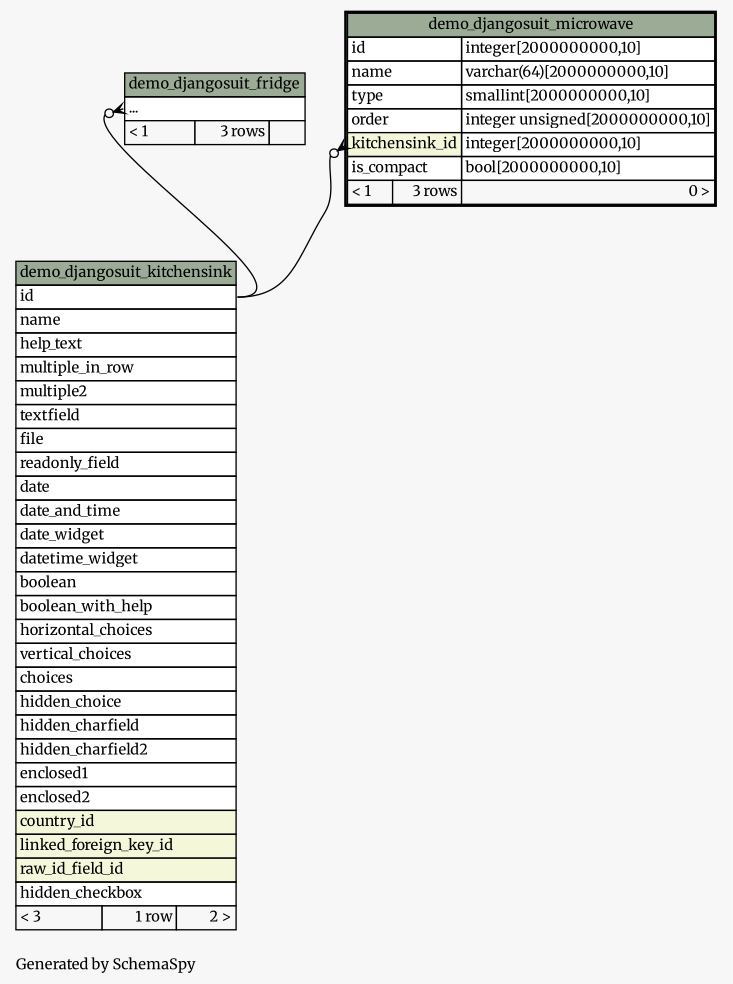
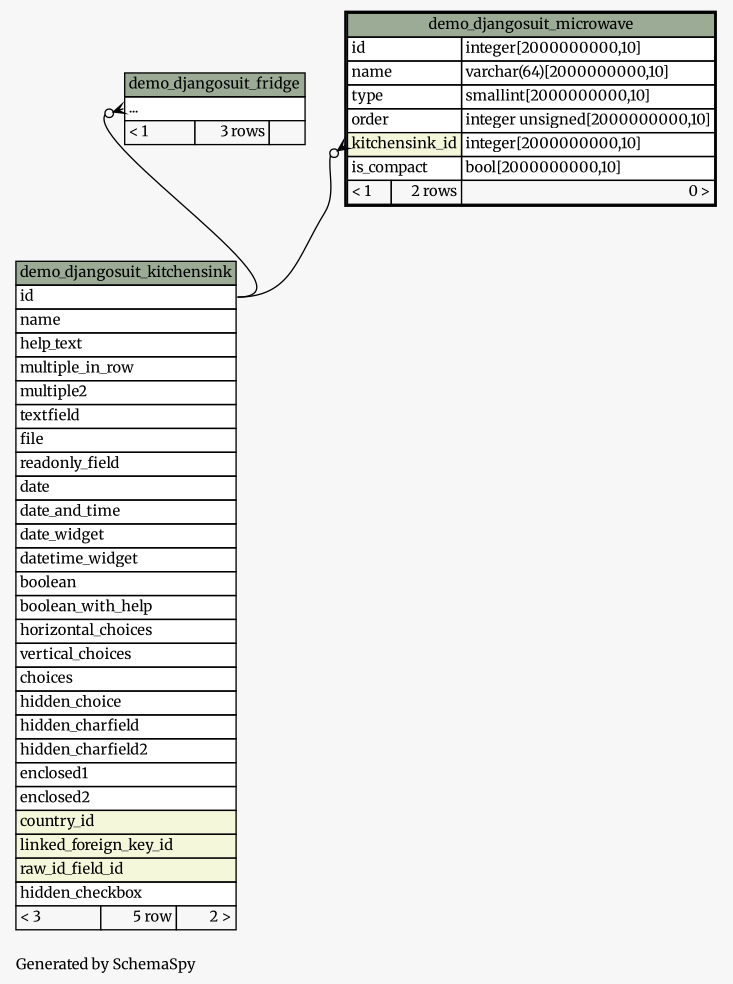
node "demo_djangosuit_microwave": text "3 rows" -> "2 rows"
node "demo_djangosuit_kitchensink": text "1 row" -> "5 row"
